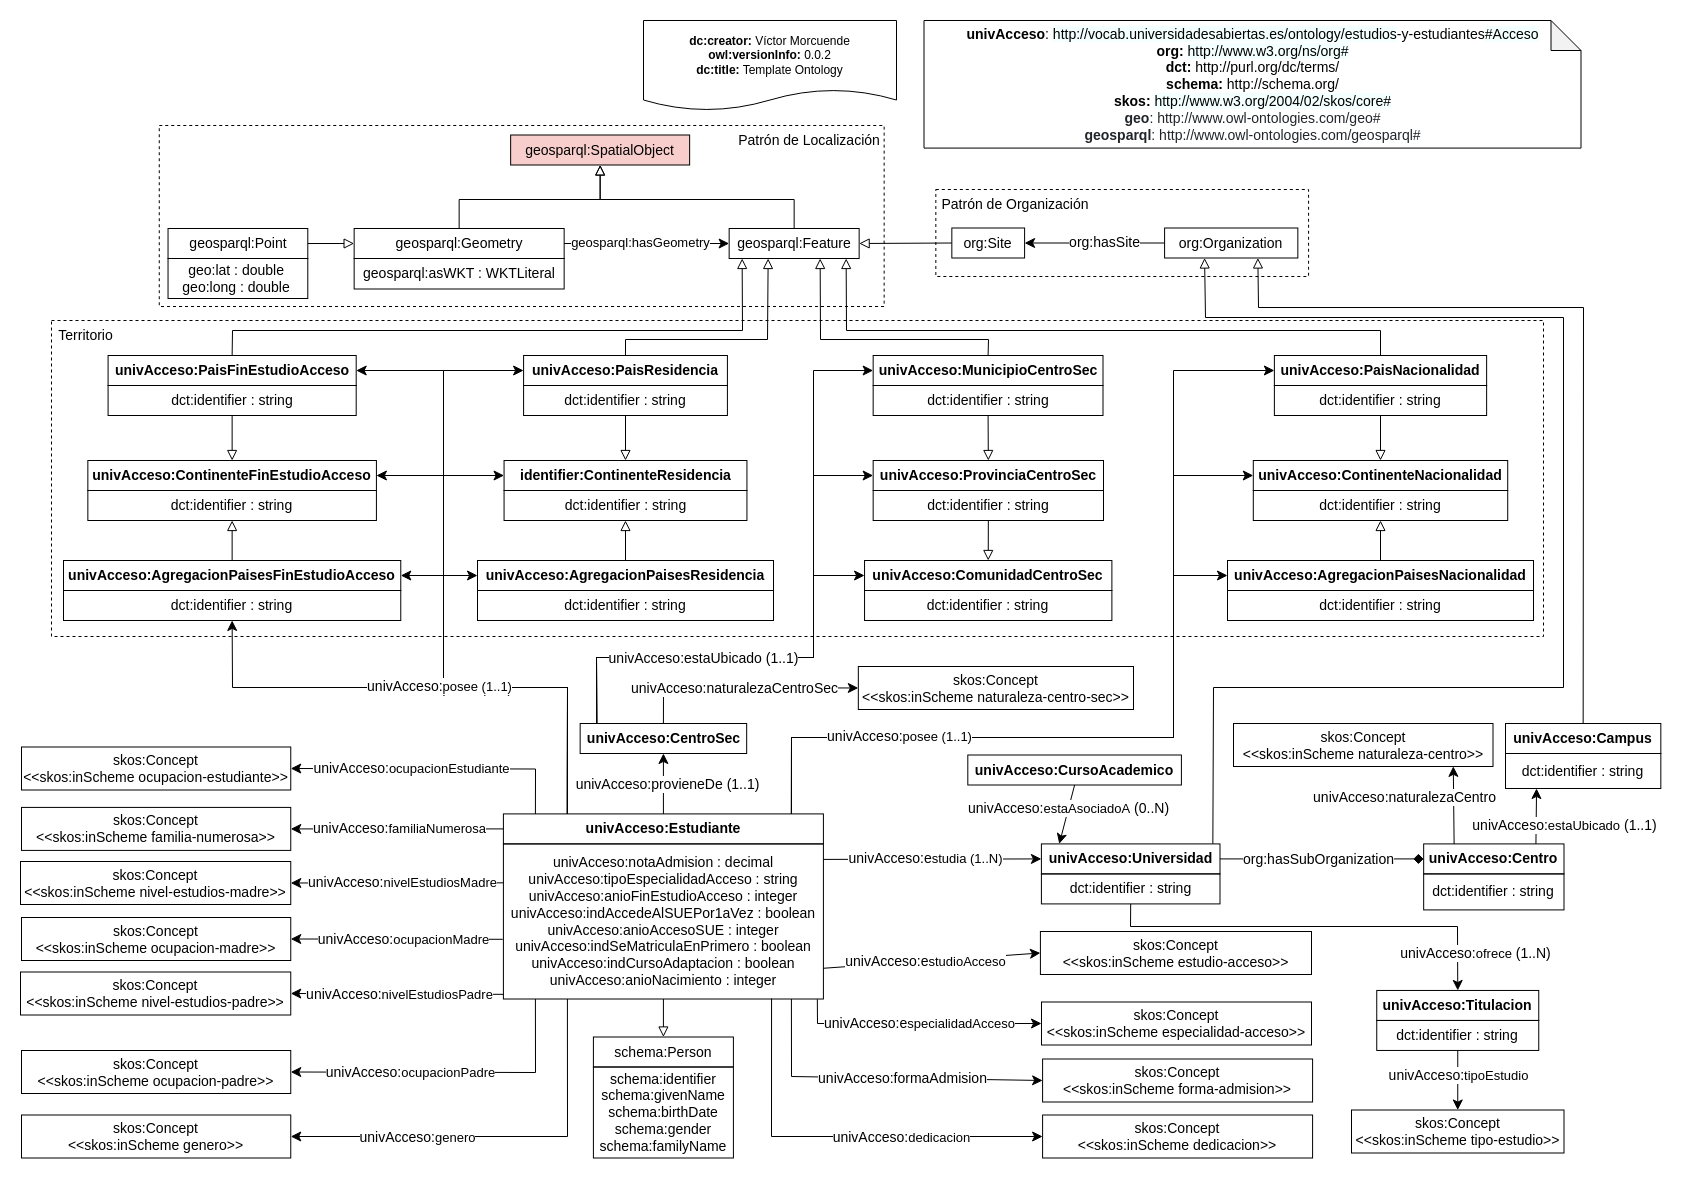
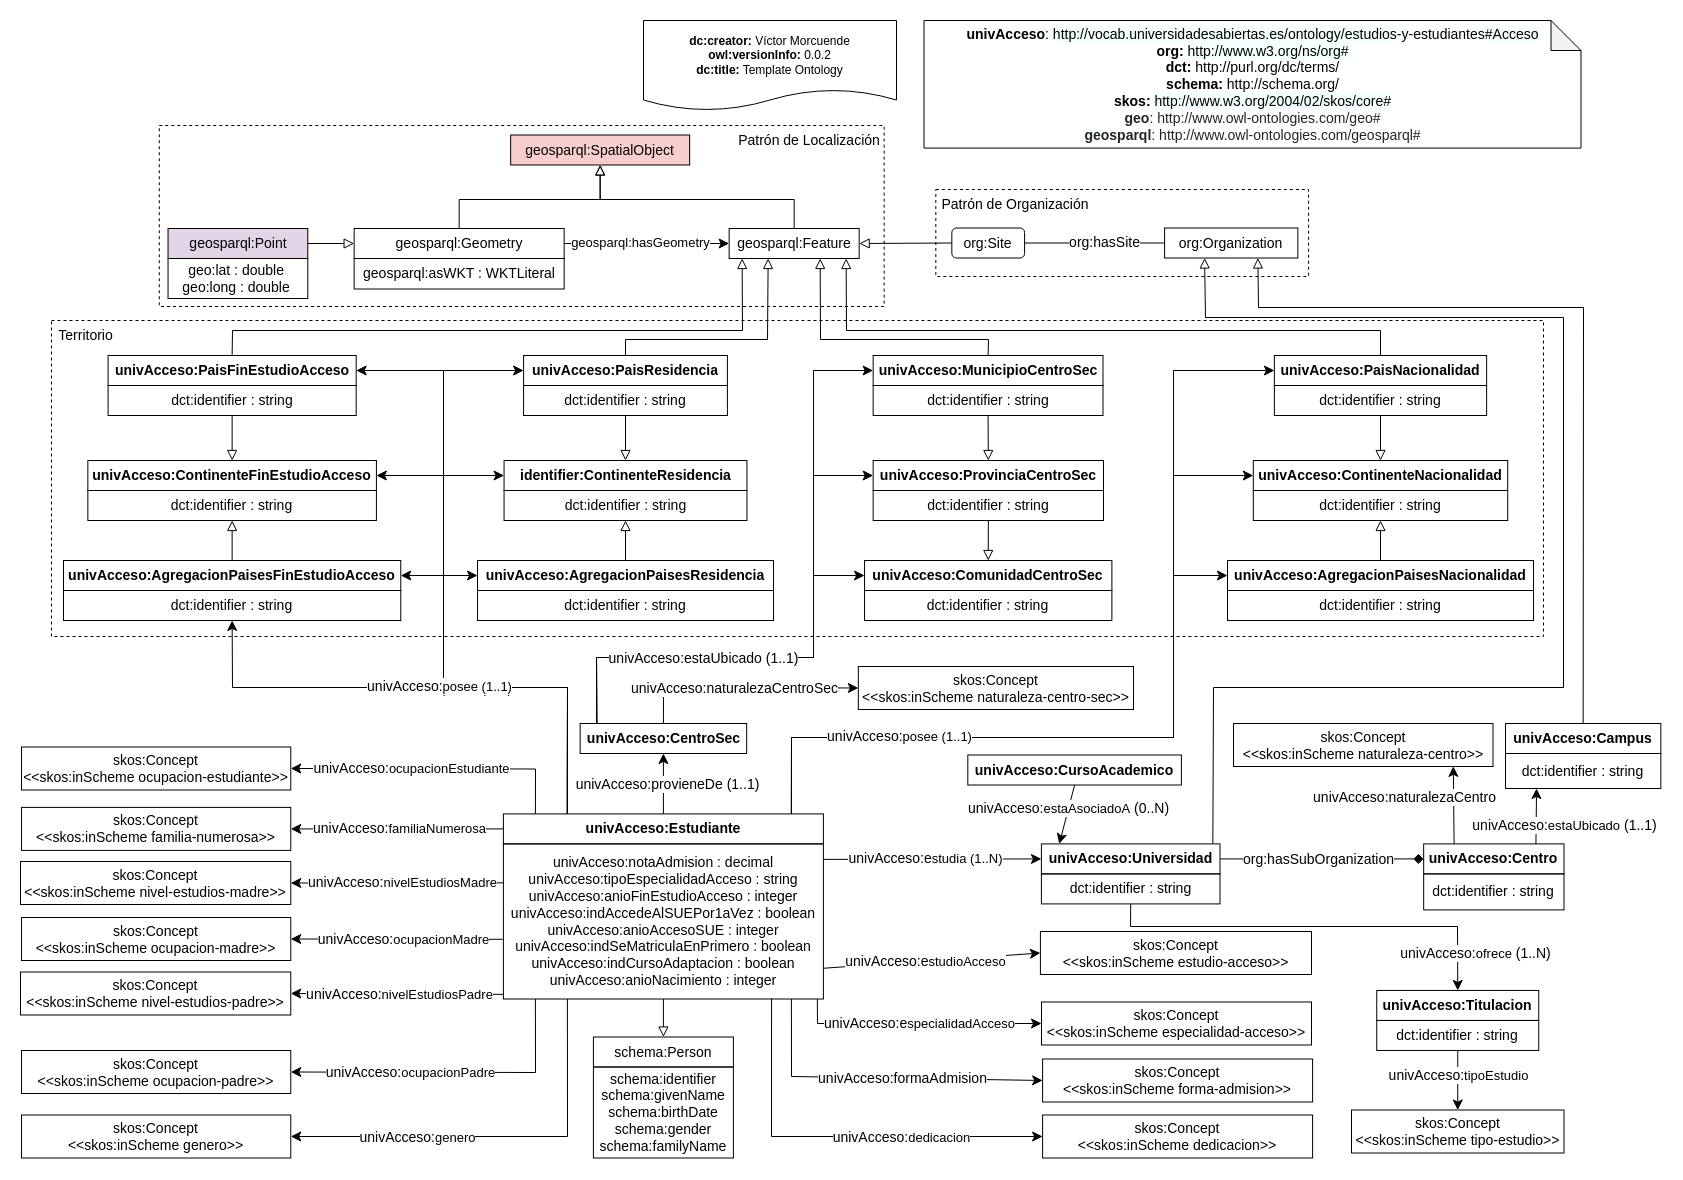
node "org:Site": shape rectangle -> rounded rectangle
edge "org:Organization" -> "org:Site": arrowhead classic -> none
node "geosparql:Point": fillcolor #ffffff -> #e1d5e7
